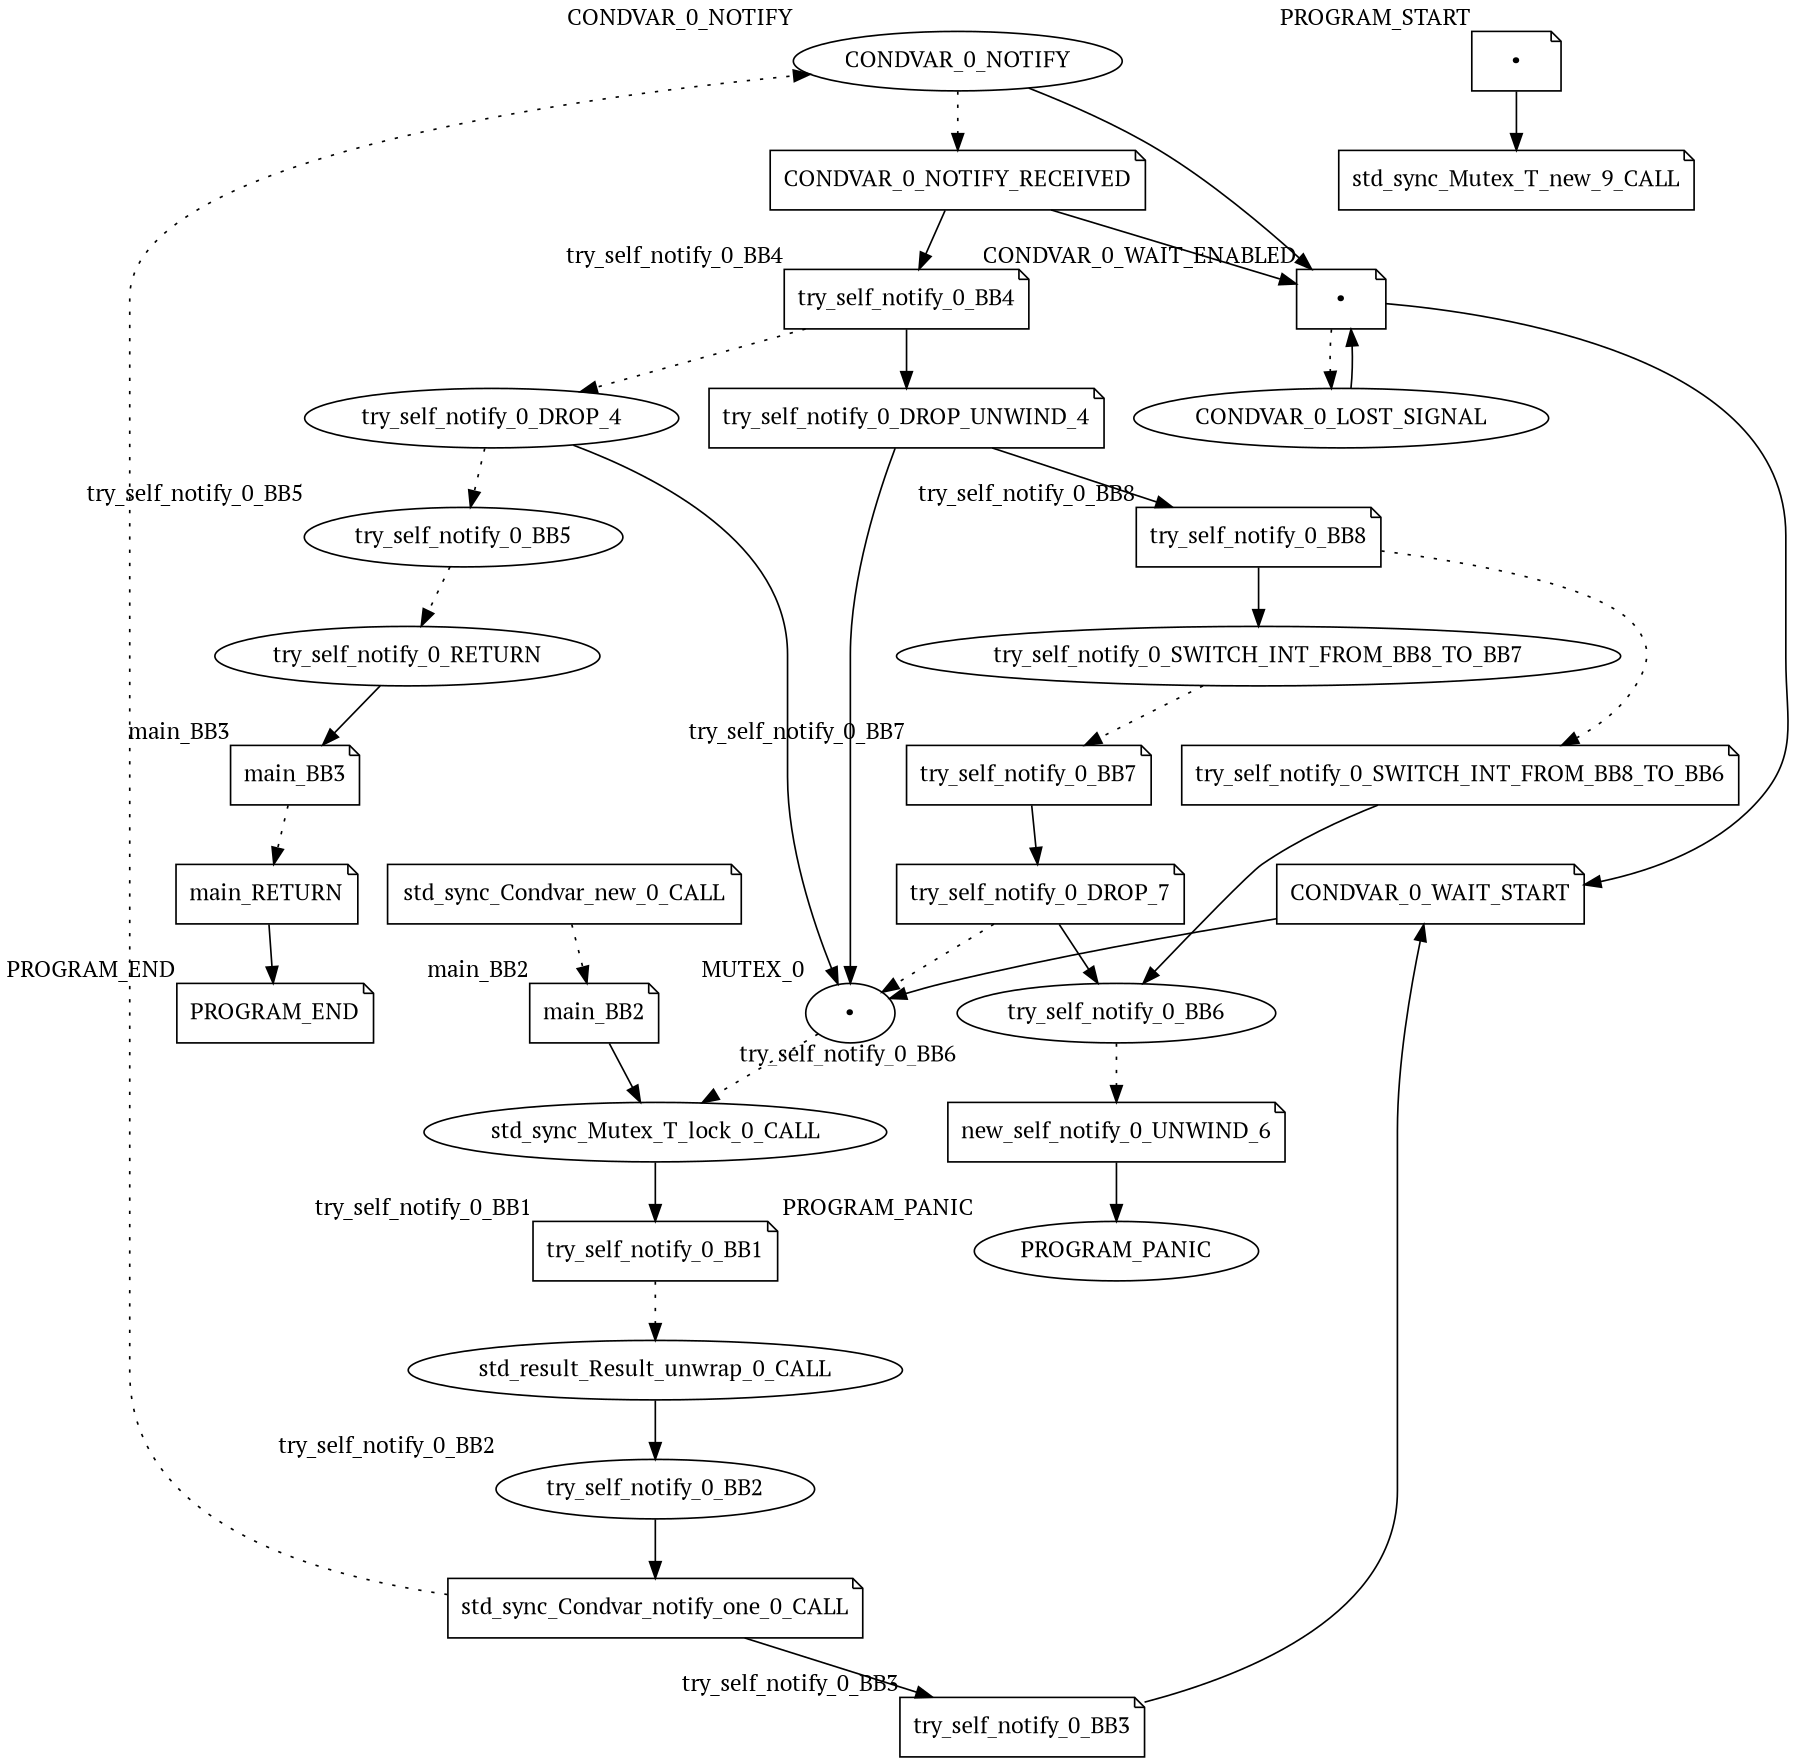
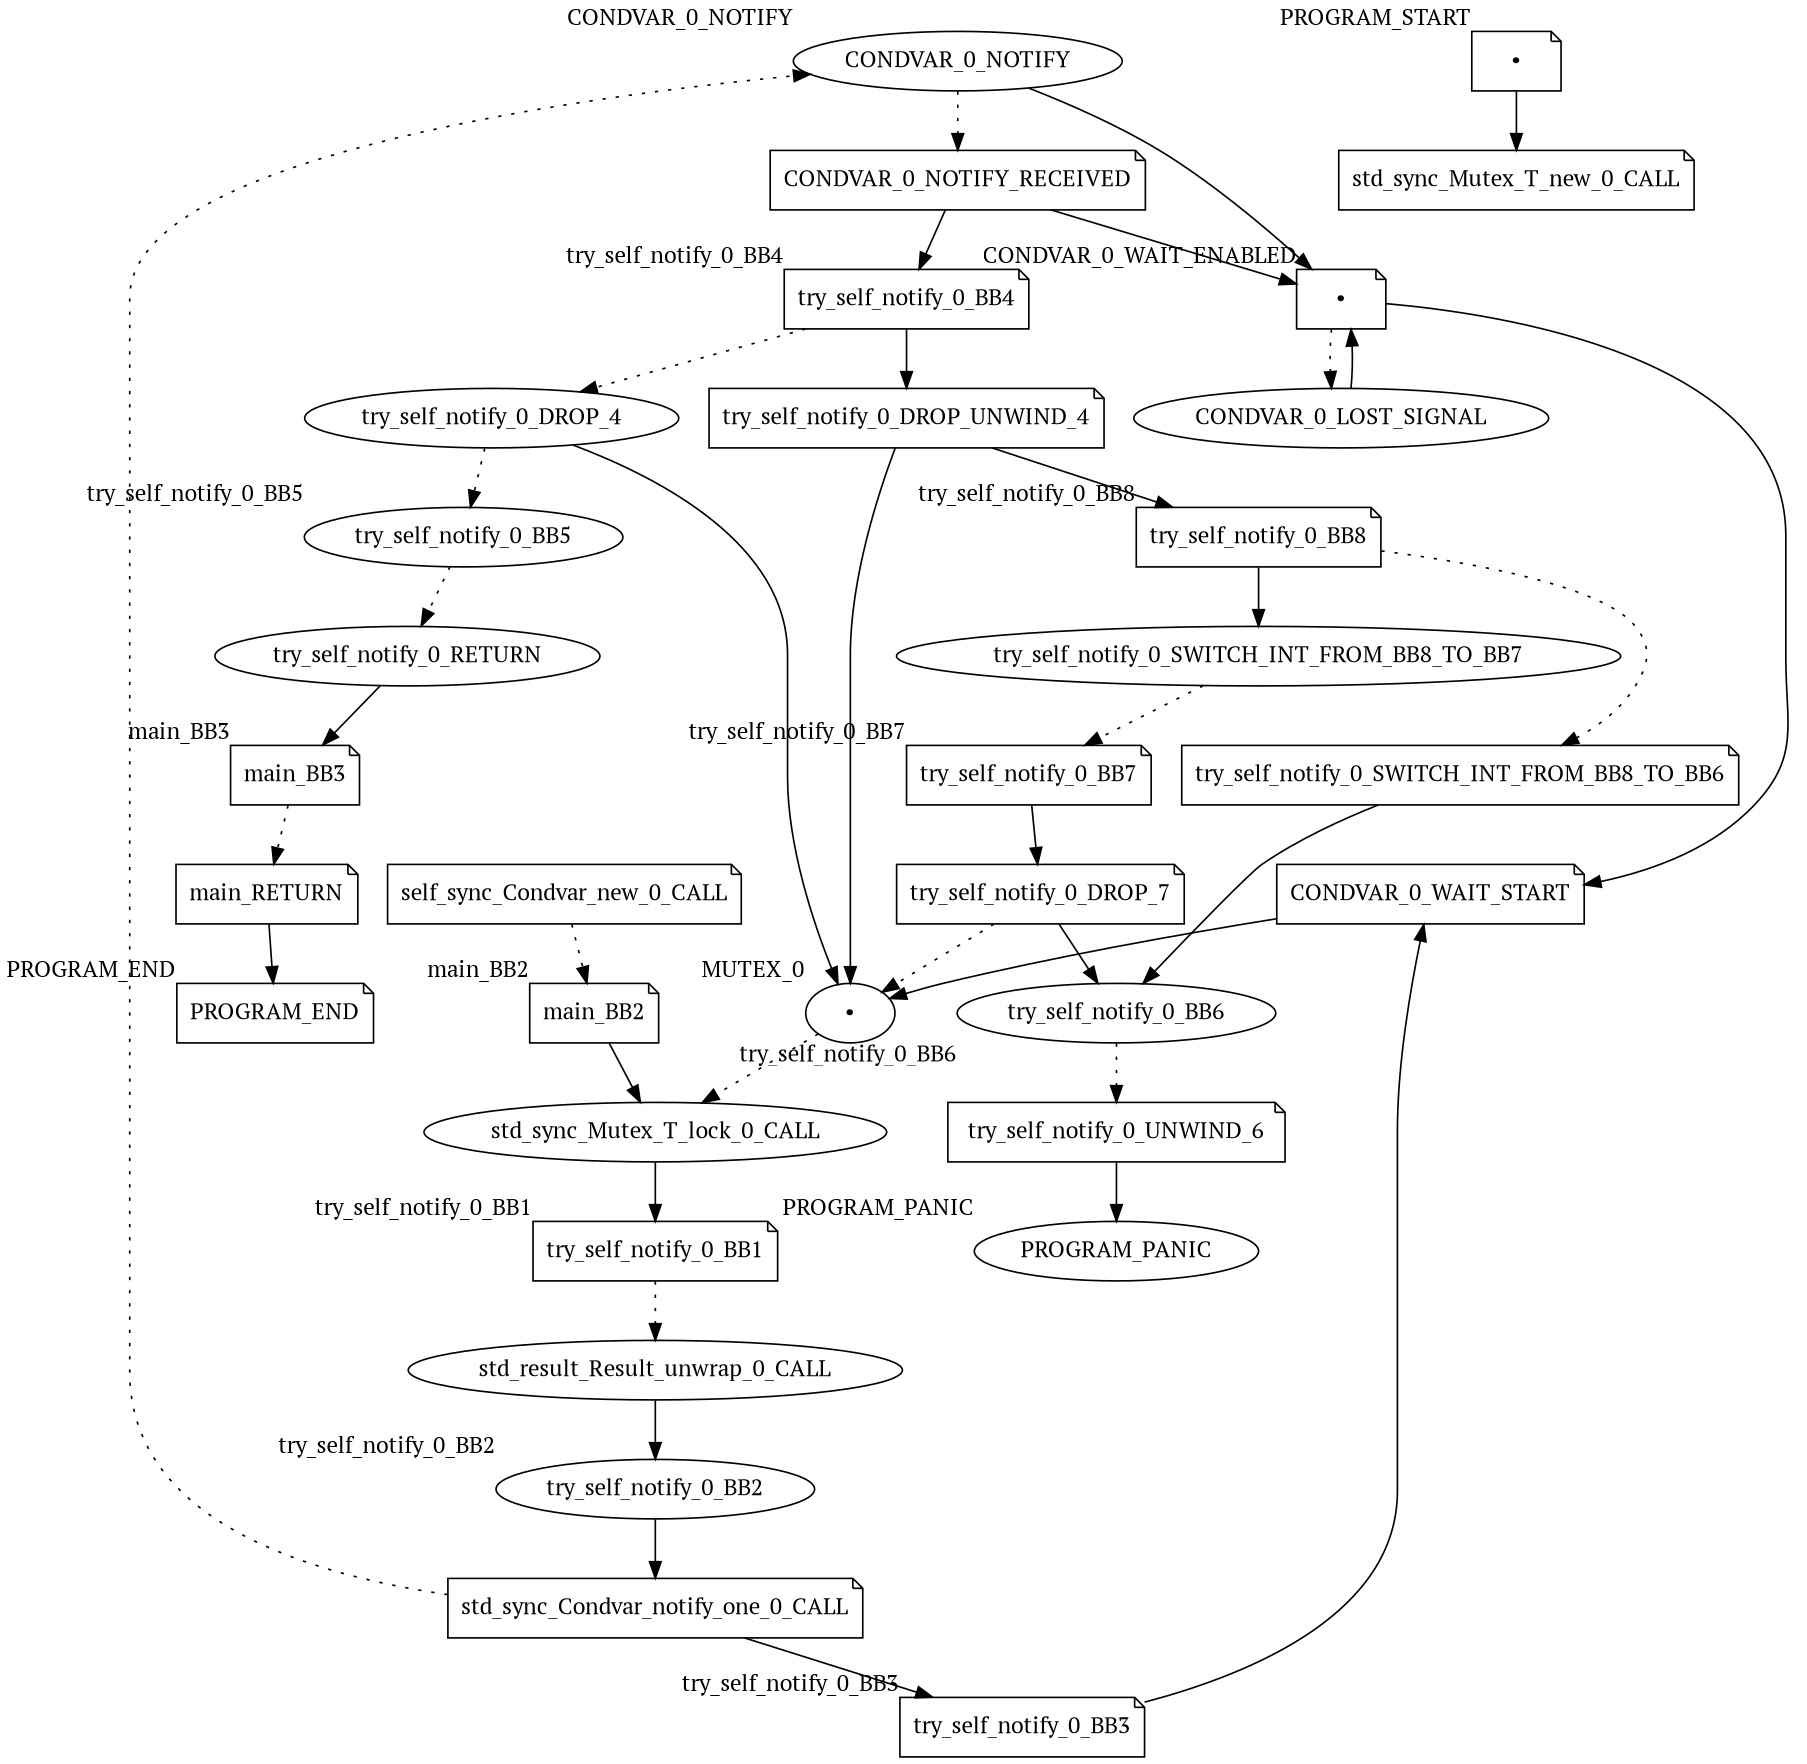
node "std_sync_Mutex_T_new_9_CALL": label "std_sync_Mutex_T_new_9_CALL" -> "std_sync_Mutex_T_new_0_CALL"
node "std_sync_Condvar_new_0_CALL": label "std_sync_Condvar_new_0_CALL" -> "self_sync_Condvar_new_0_CALL"
node "new_self_notify_0_UNWIND_6": label "new_self_notify_0_UNWIND_6" -> "try_self_notify_0_UNWIND_6"
